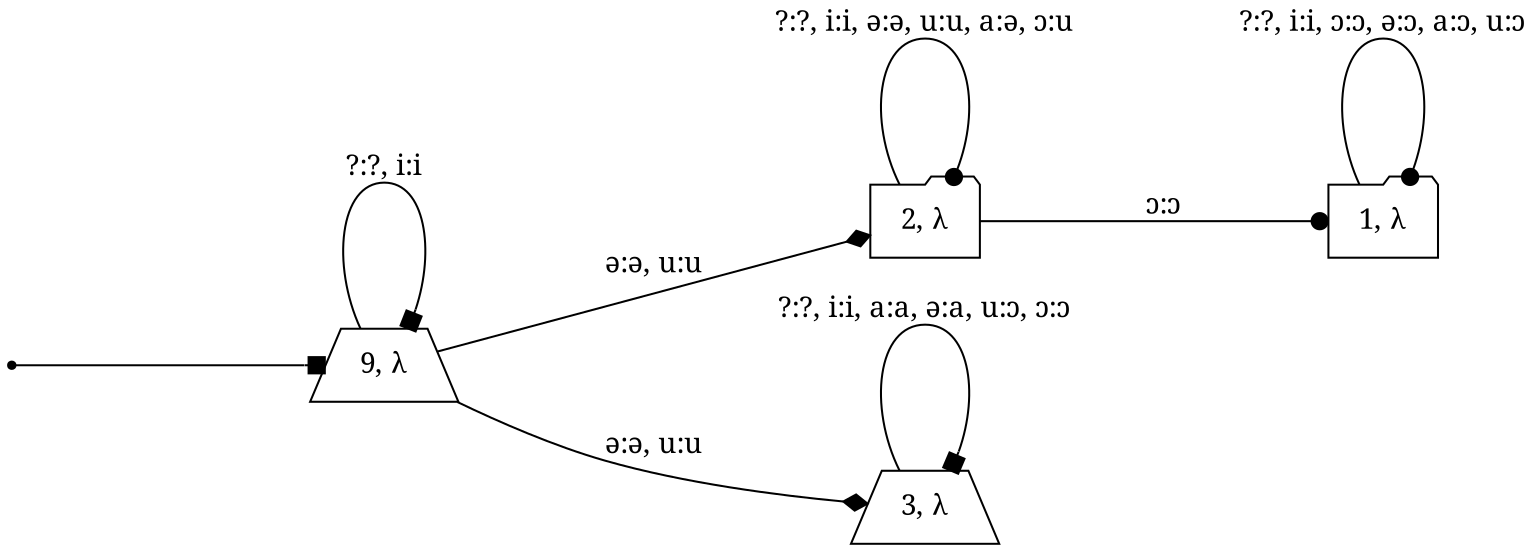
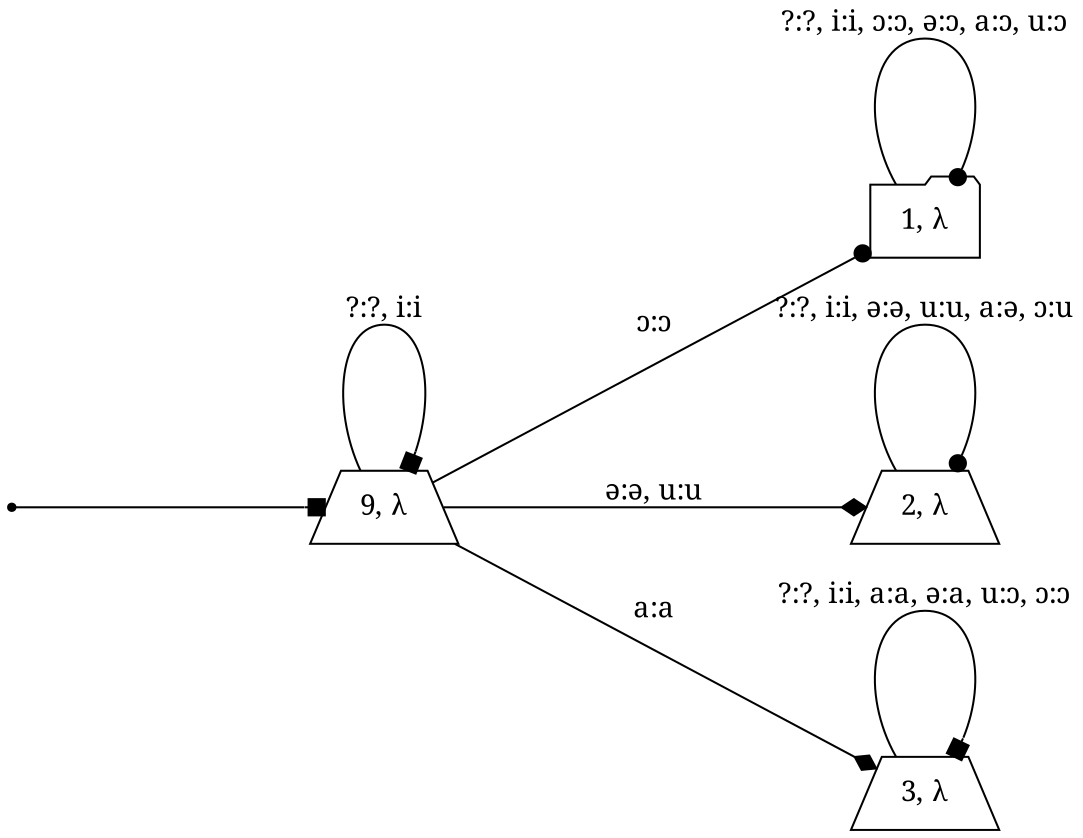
node "2, λ": shape folder -> trapezium
edge "2, λ" -> "1, λ": now "9, λ" -> "1, λ"
edge "9, λ" -> "3, λ": label "ə:ə, u:u" -> "a:a"
